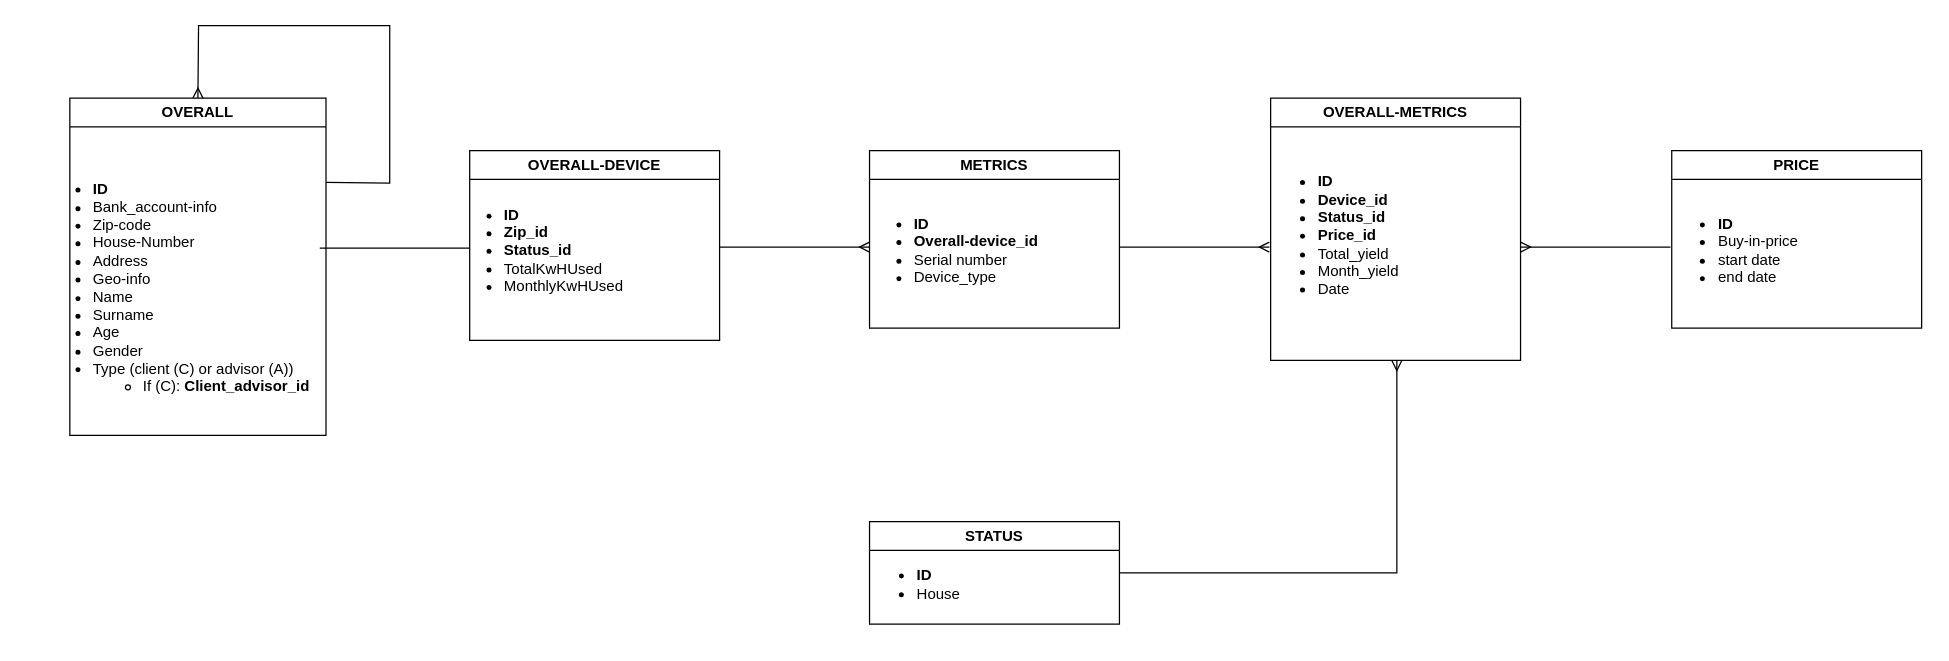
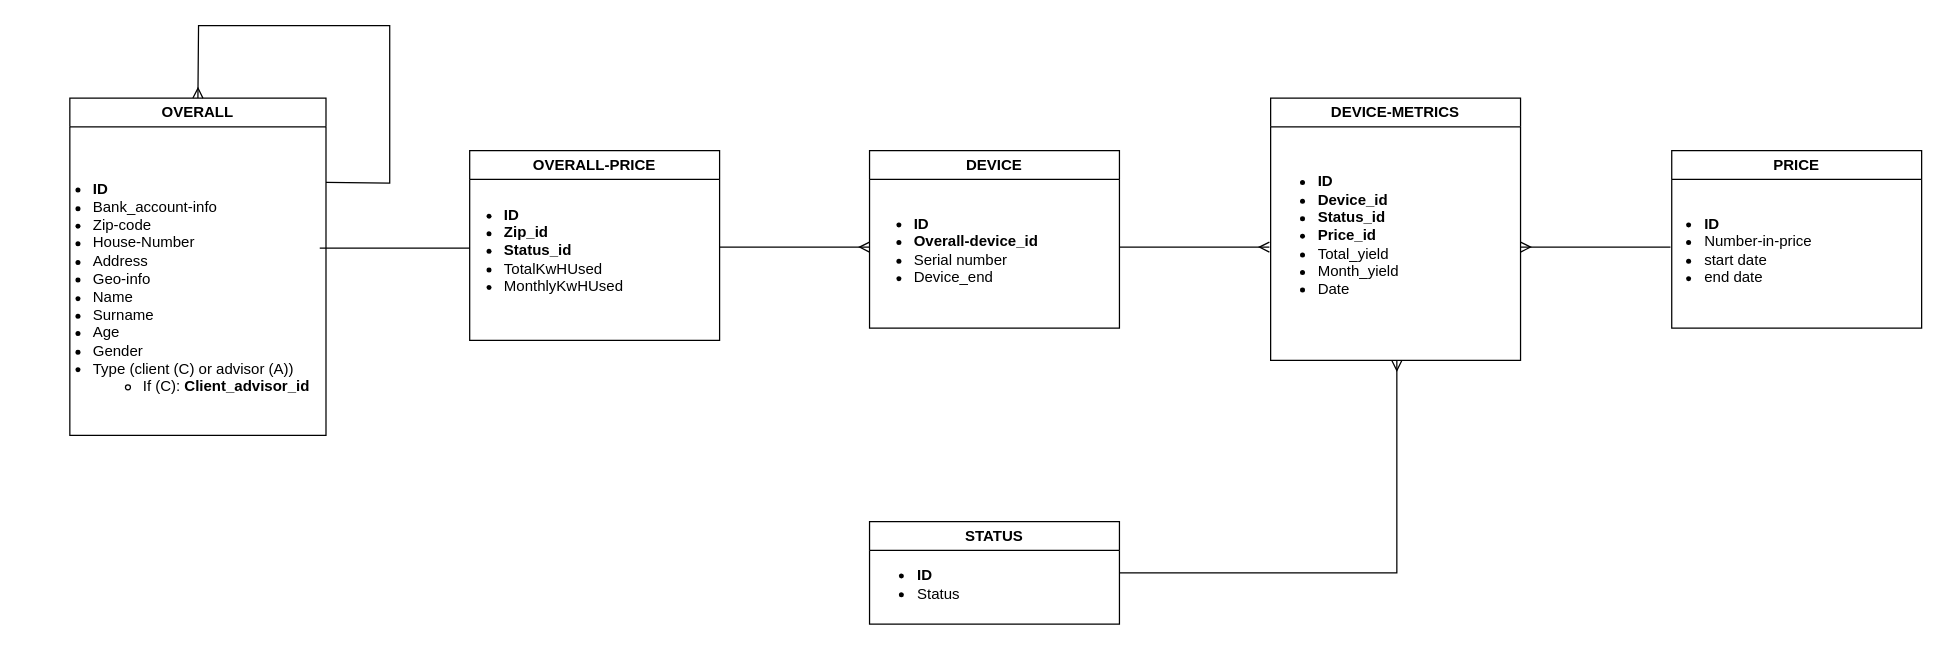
node "OVERALL-METRICS": label "OVERALL-METRICS" -> "DEVICE-METRICS"
node "OVERALL-DEVICE": label "OVERALL-DEVICE" -> "OVERALL-PRICE"
node "METRICS": label "METRICS" -> "DEVICE"
node "ID Overall-device_id Serial number Device_type": label "ID Overall-device_id Serial number Device_type" -> "ID Overall-device_id Serial number Device_end"
node "ID Buy-in-price start date end date": label "ID Buy-in-price start date end date" -> "ID Number-in-price start date end date"
node "ID House": label "ID House" -> "ID Status"
